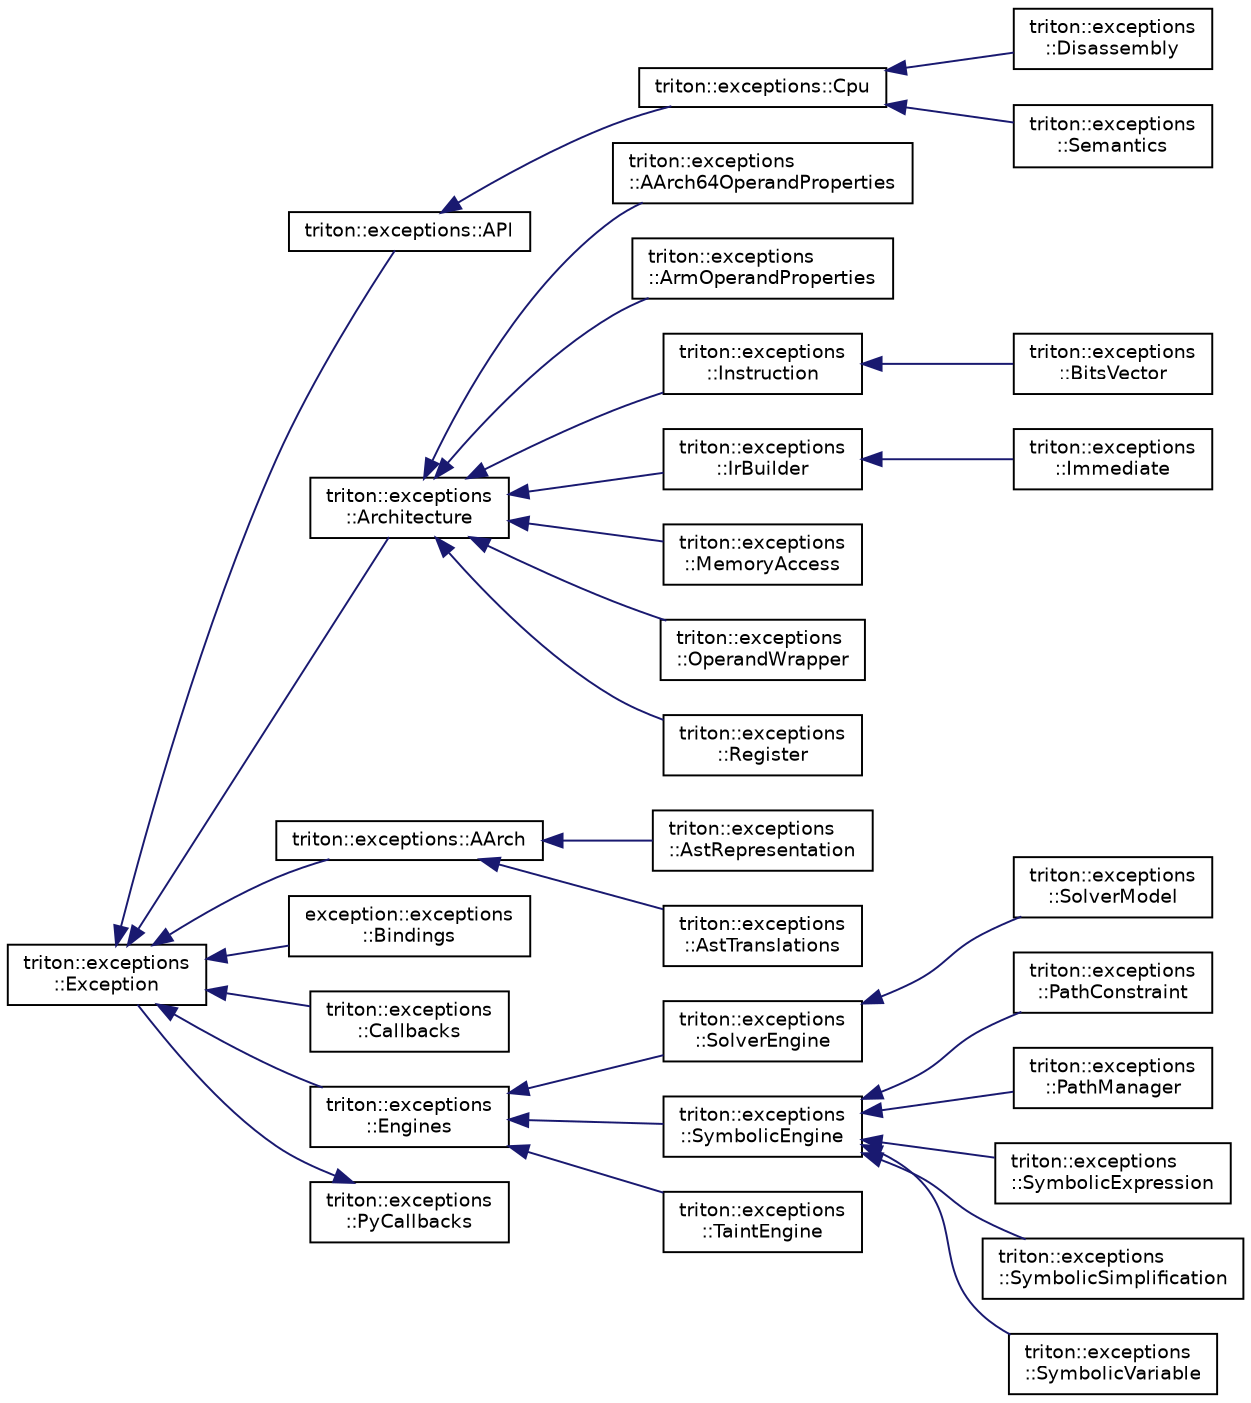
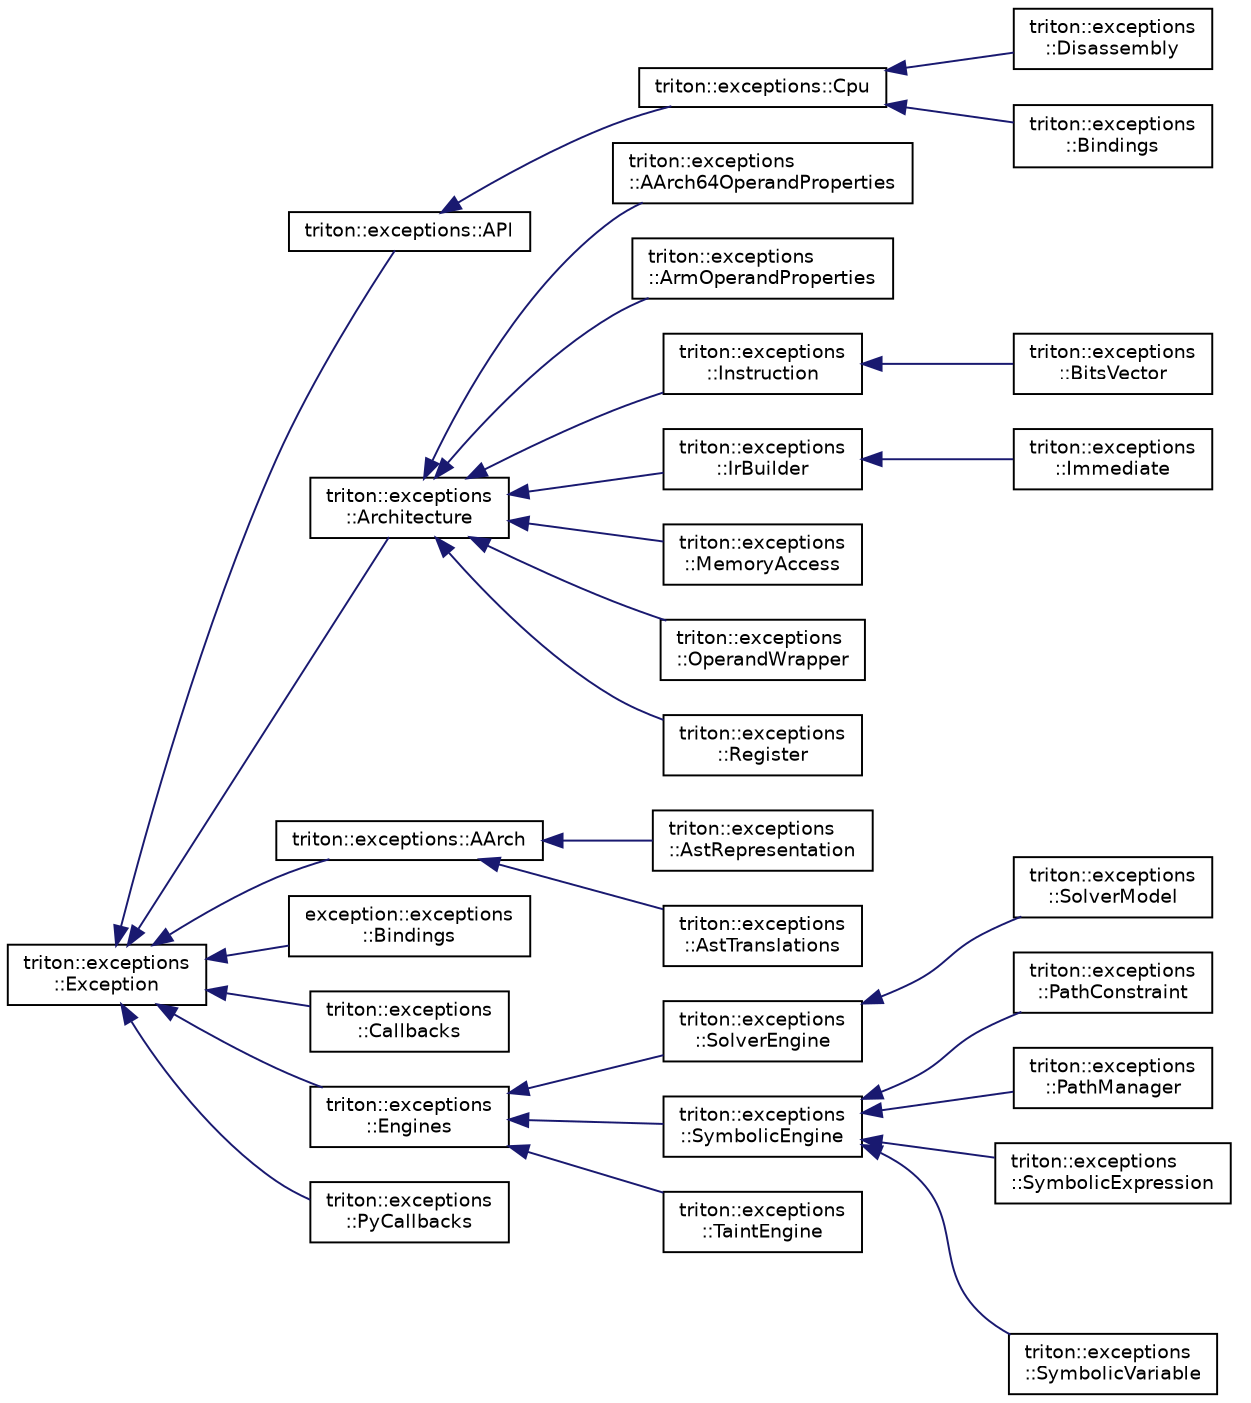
node "triton::exceptions ::Semantics": label "triton::exceptions ::Semantics" -> "triton::exceptions ::Bindings"
edge "triton::exceptions ::Exception" -> "triton::exceptions ::PyCallbacks": reversed
node "triton::exceptions ::SymbolicSimplification": removed
